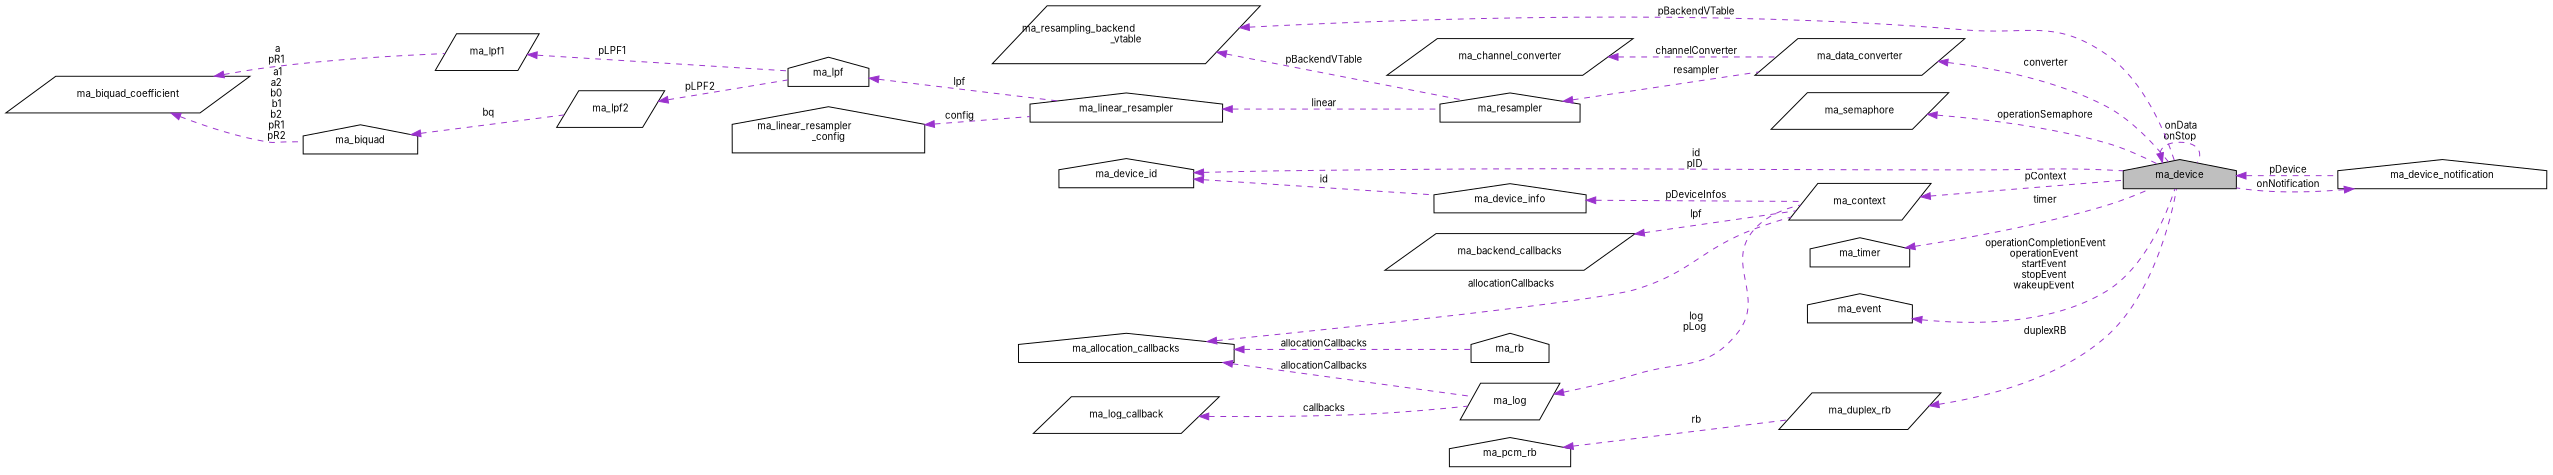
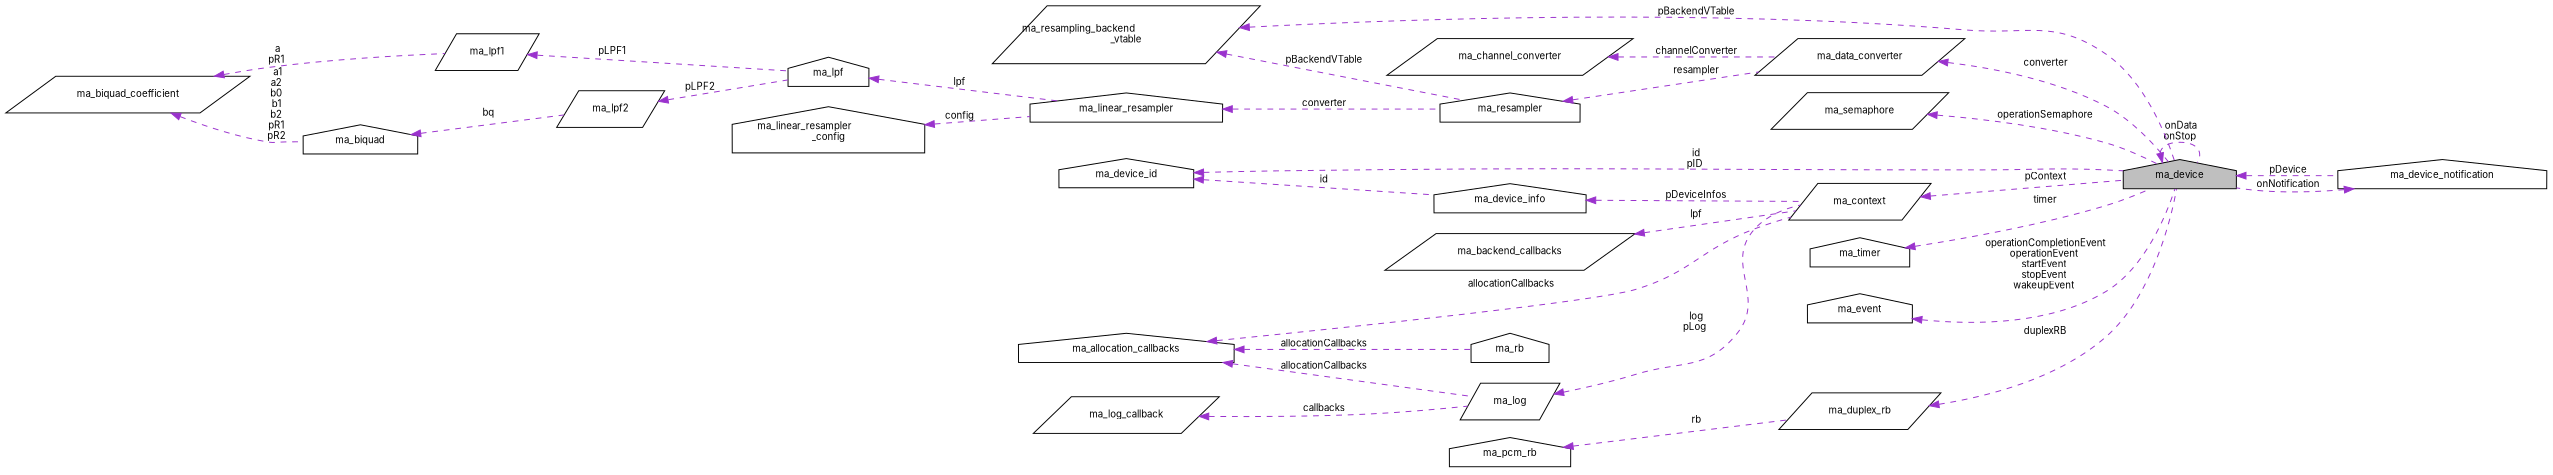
edge "ma_resampler" -> "ma_linear_resampler": label " linear" -> " converter"
